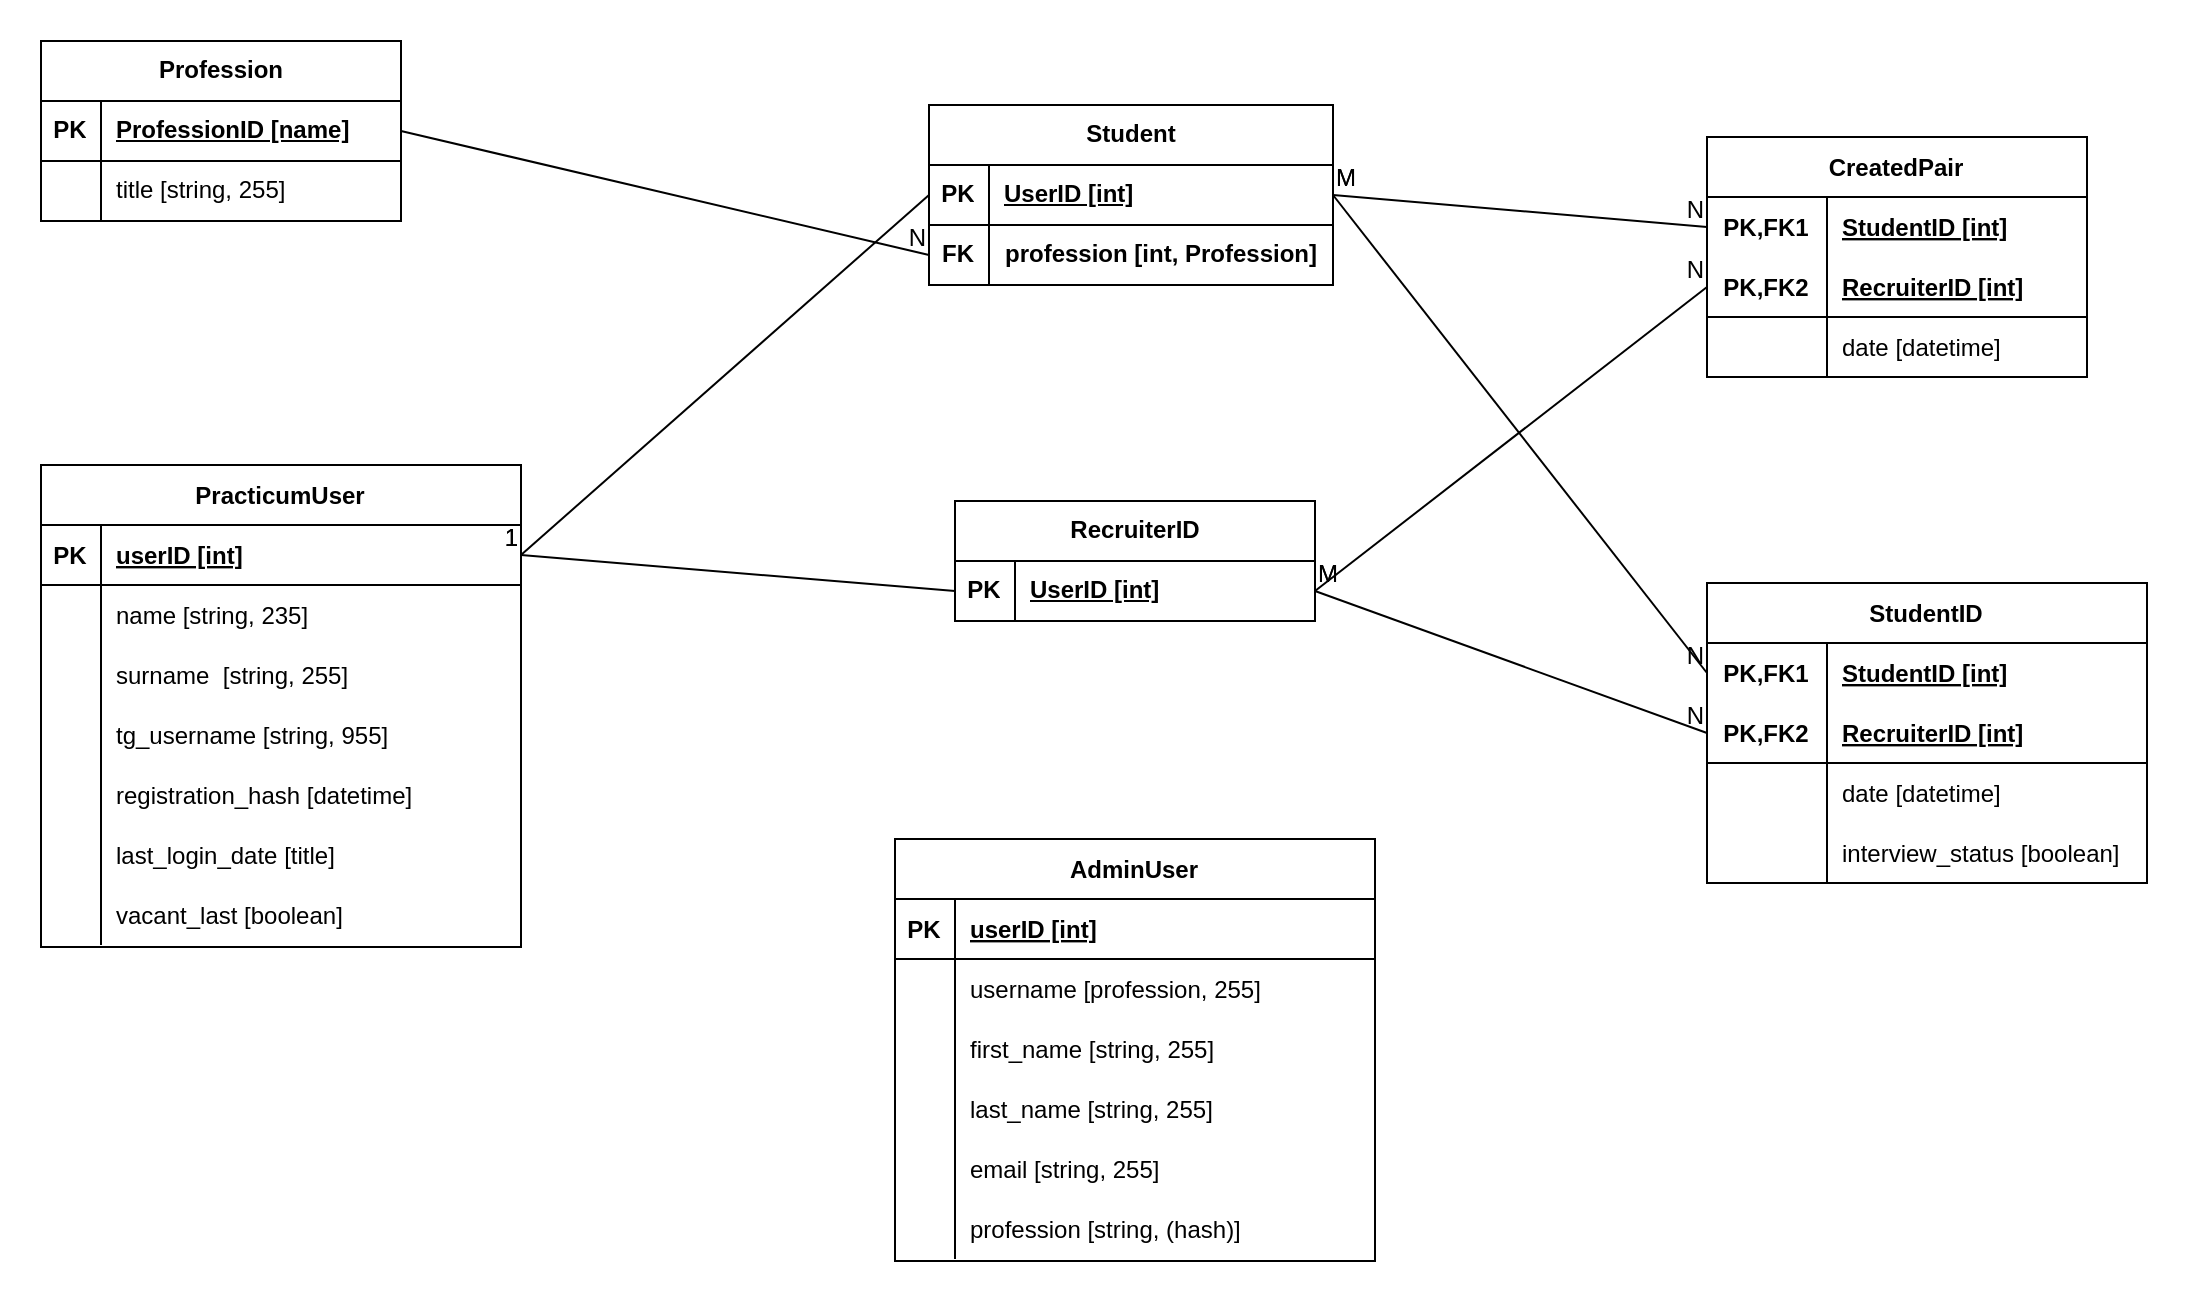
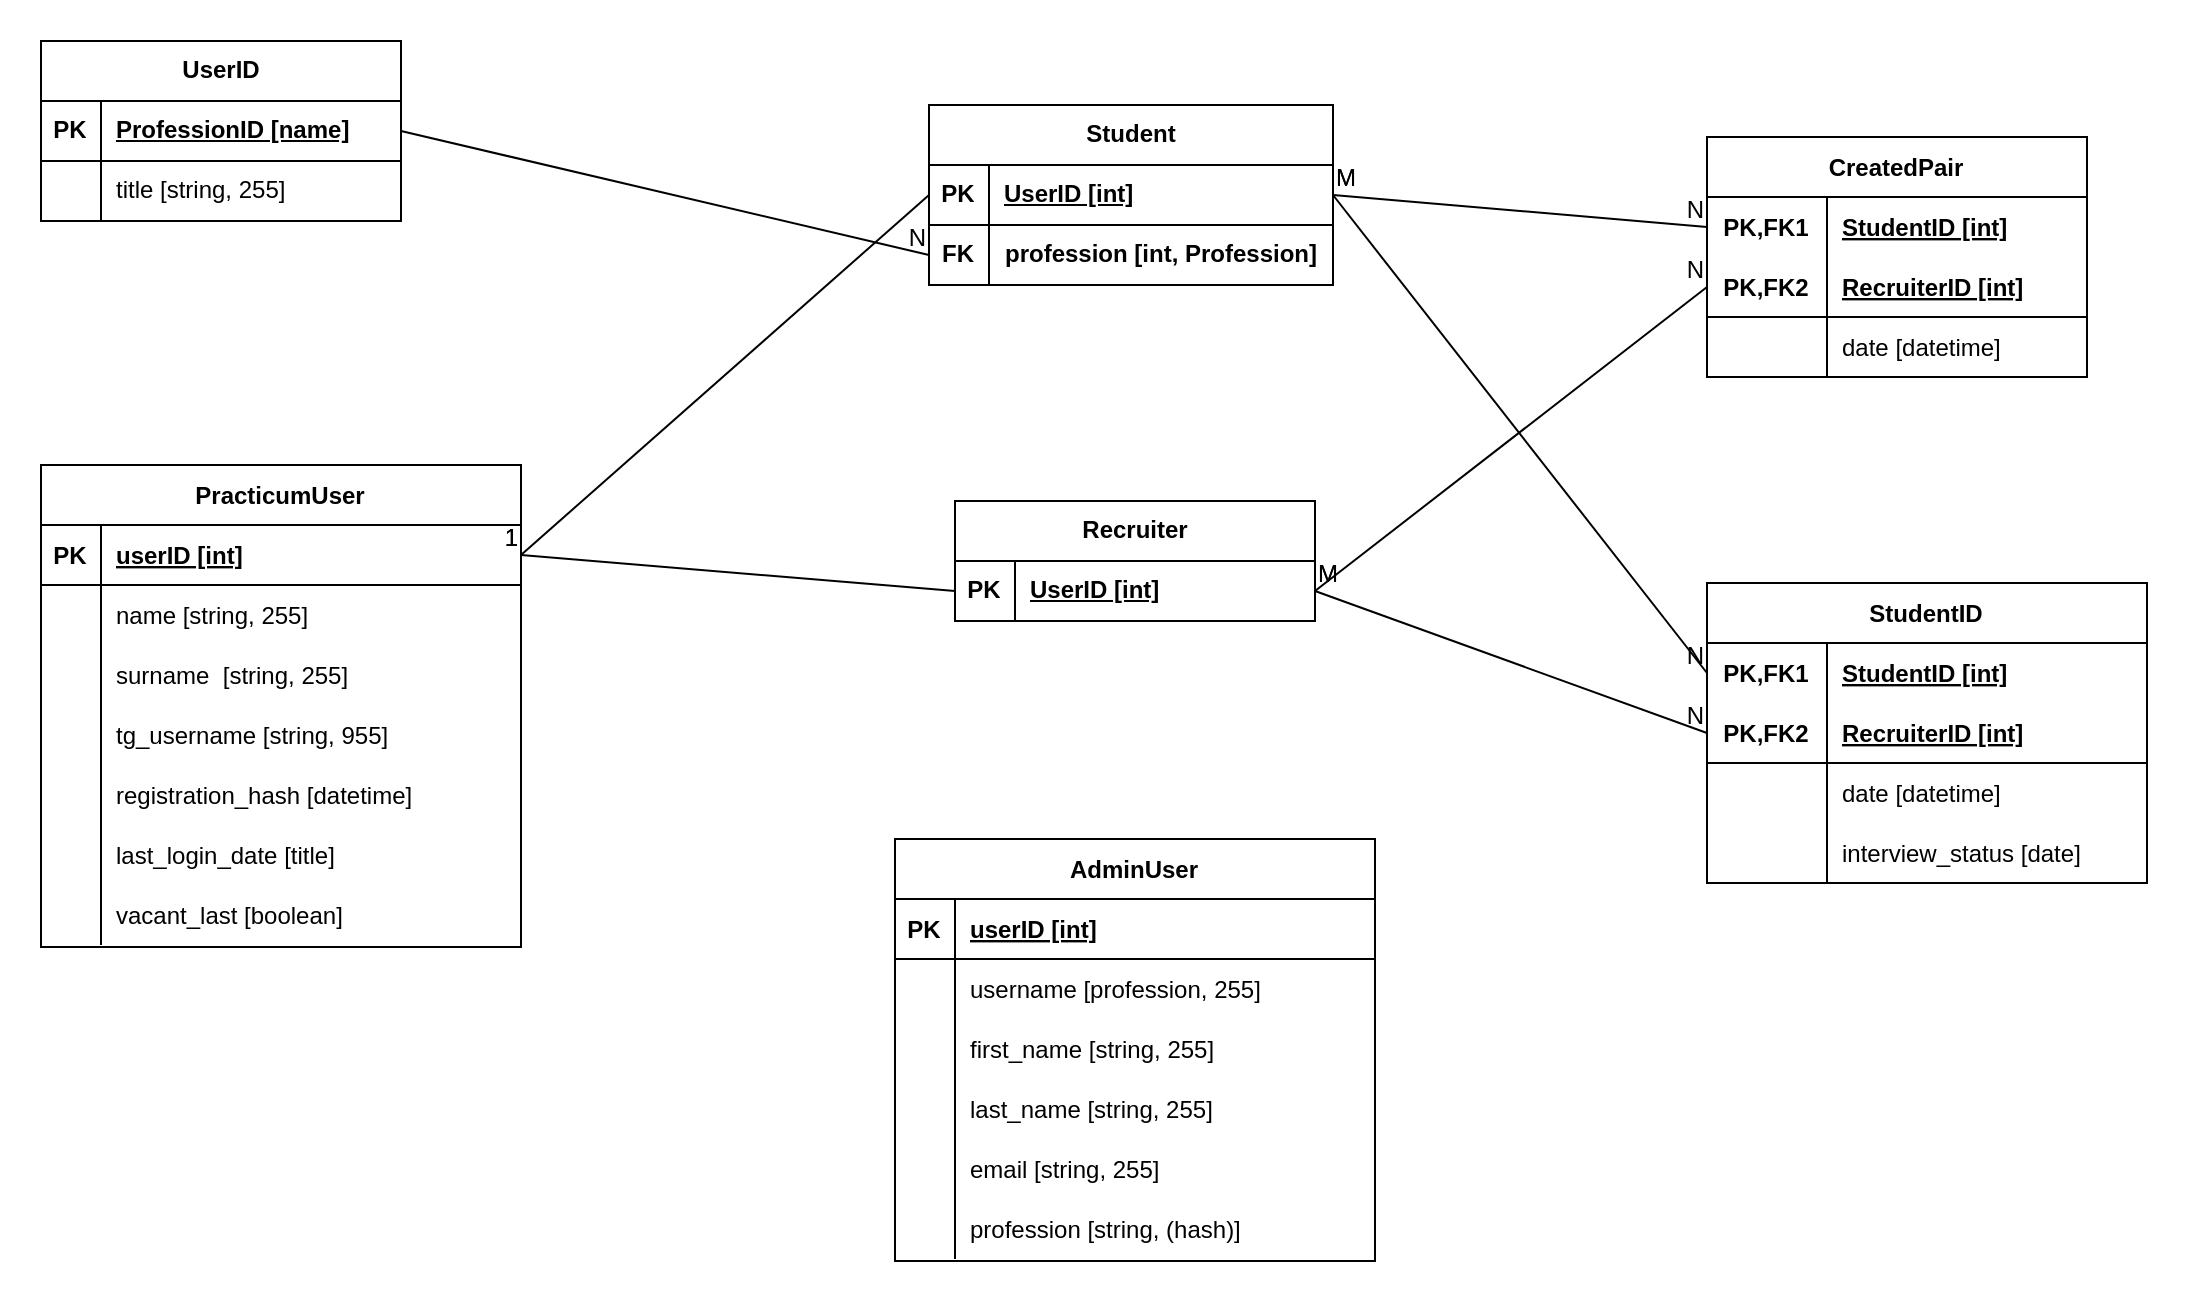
node "Profession": label "Profession" -> "UserID"
node "RecruiterID": label "RecruiterID" -> "Recruiter"
node "name [string, 235]": label "name [string, 235]" -> "name [string, 255]"
node "interview_status [boolean]": label "interview_status [boolean]" -> "interview_status [date]"
